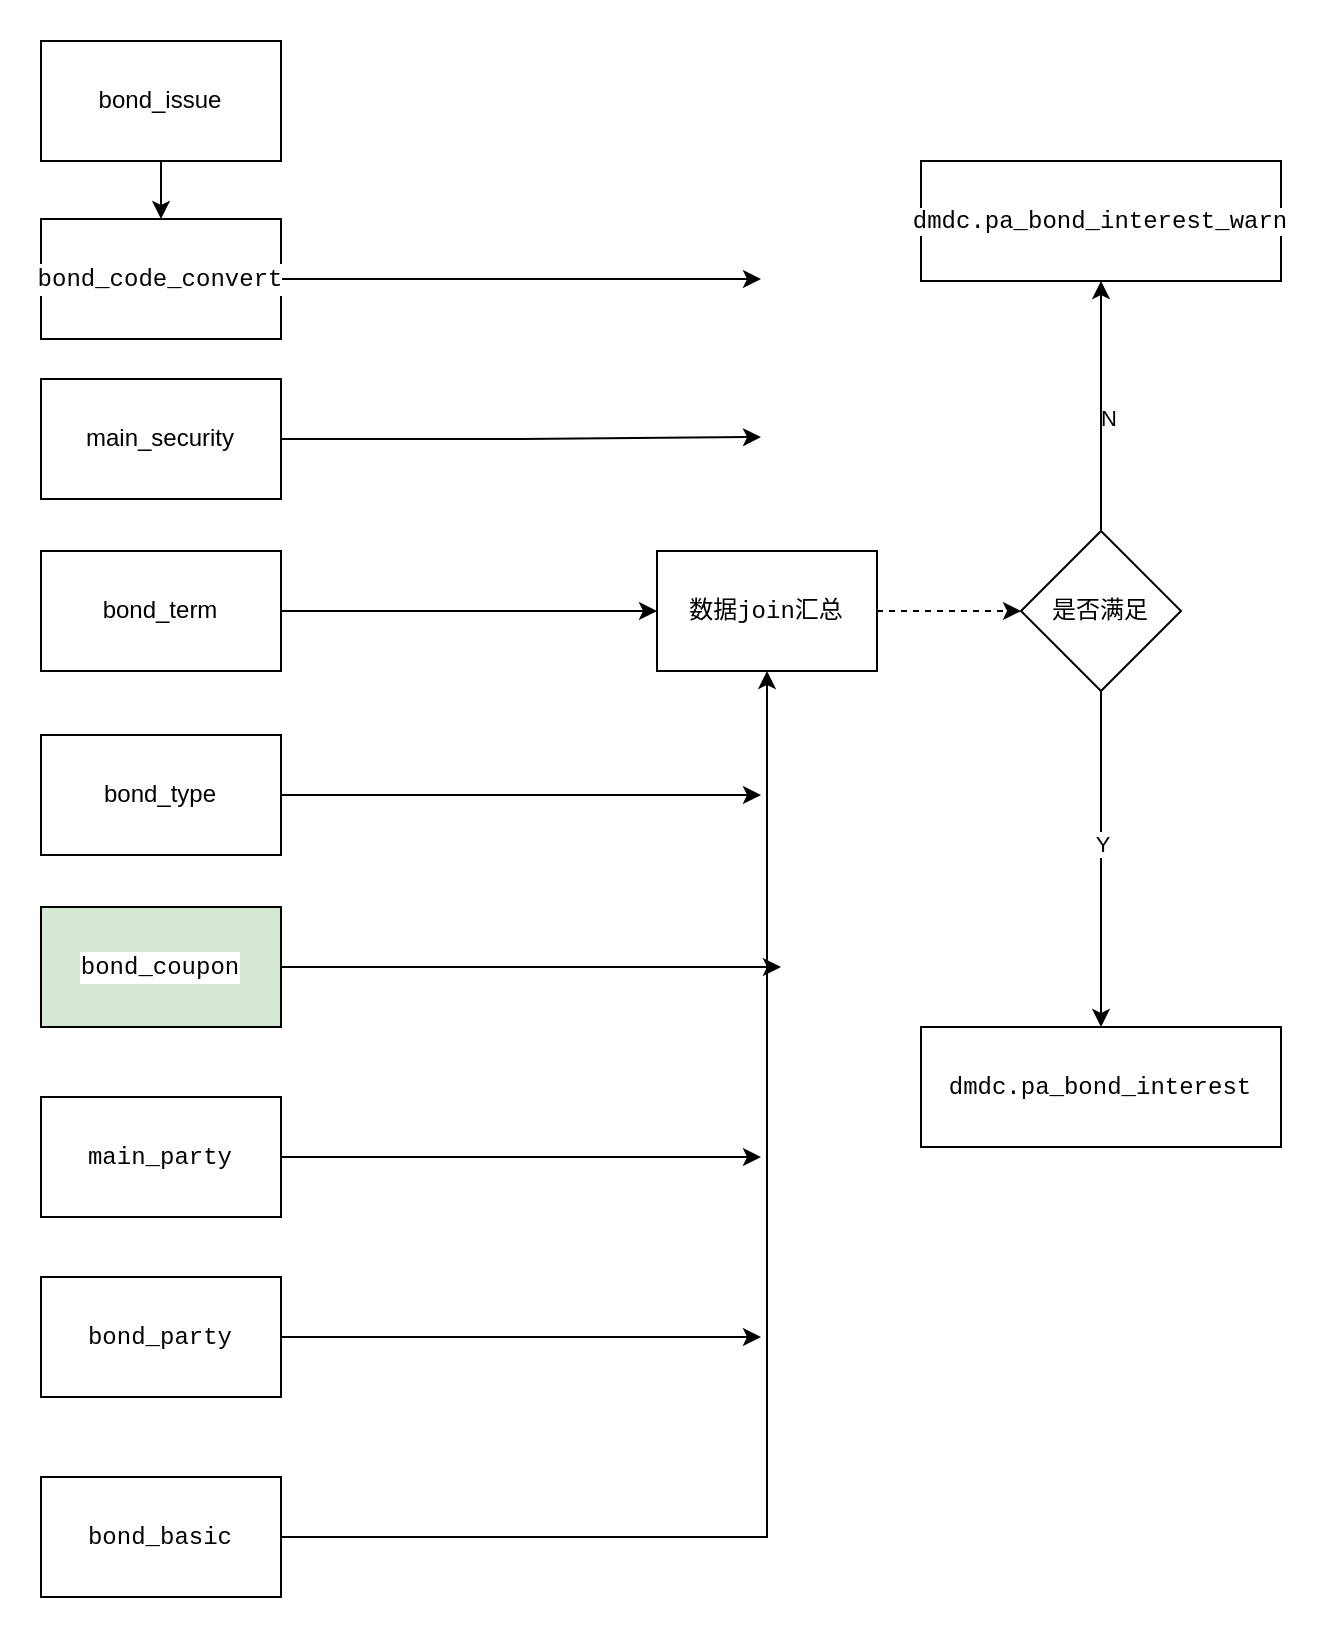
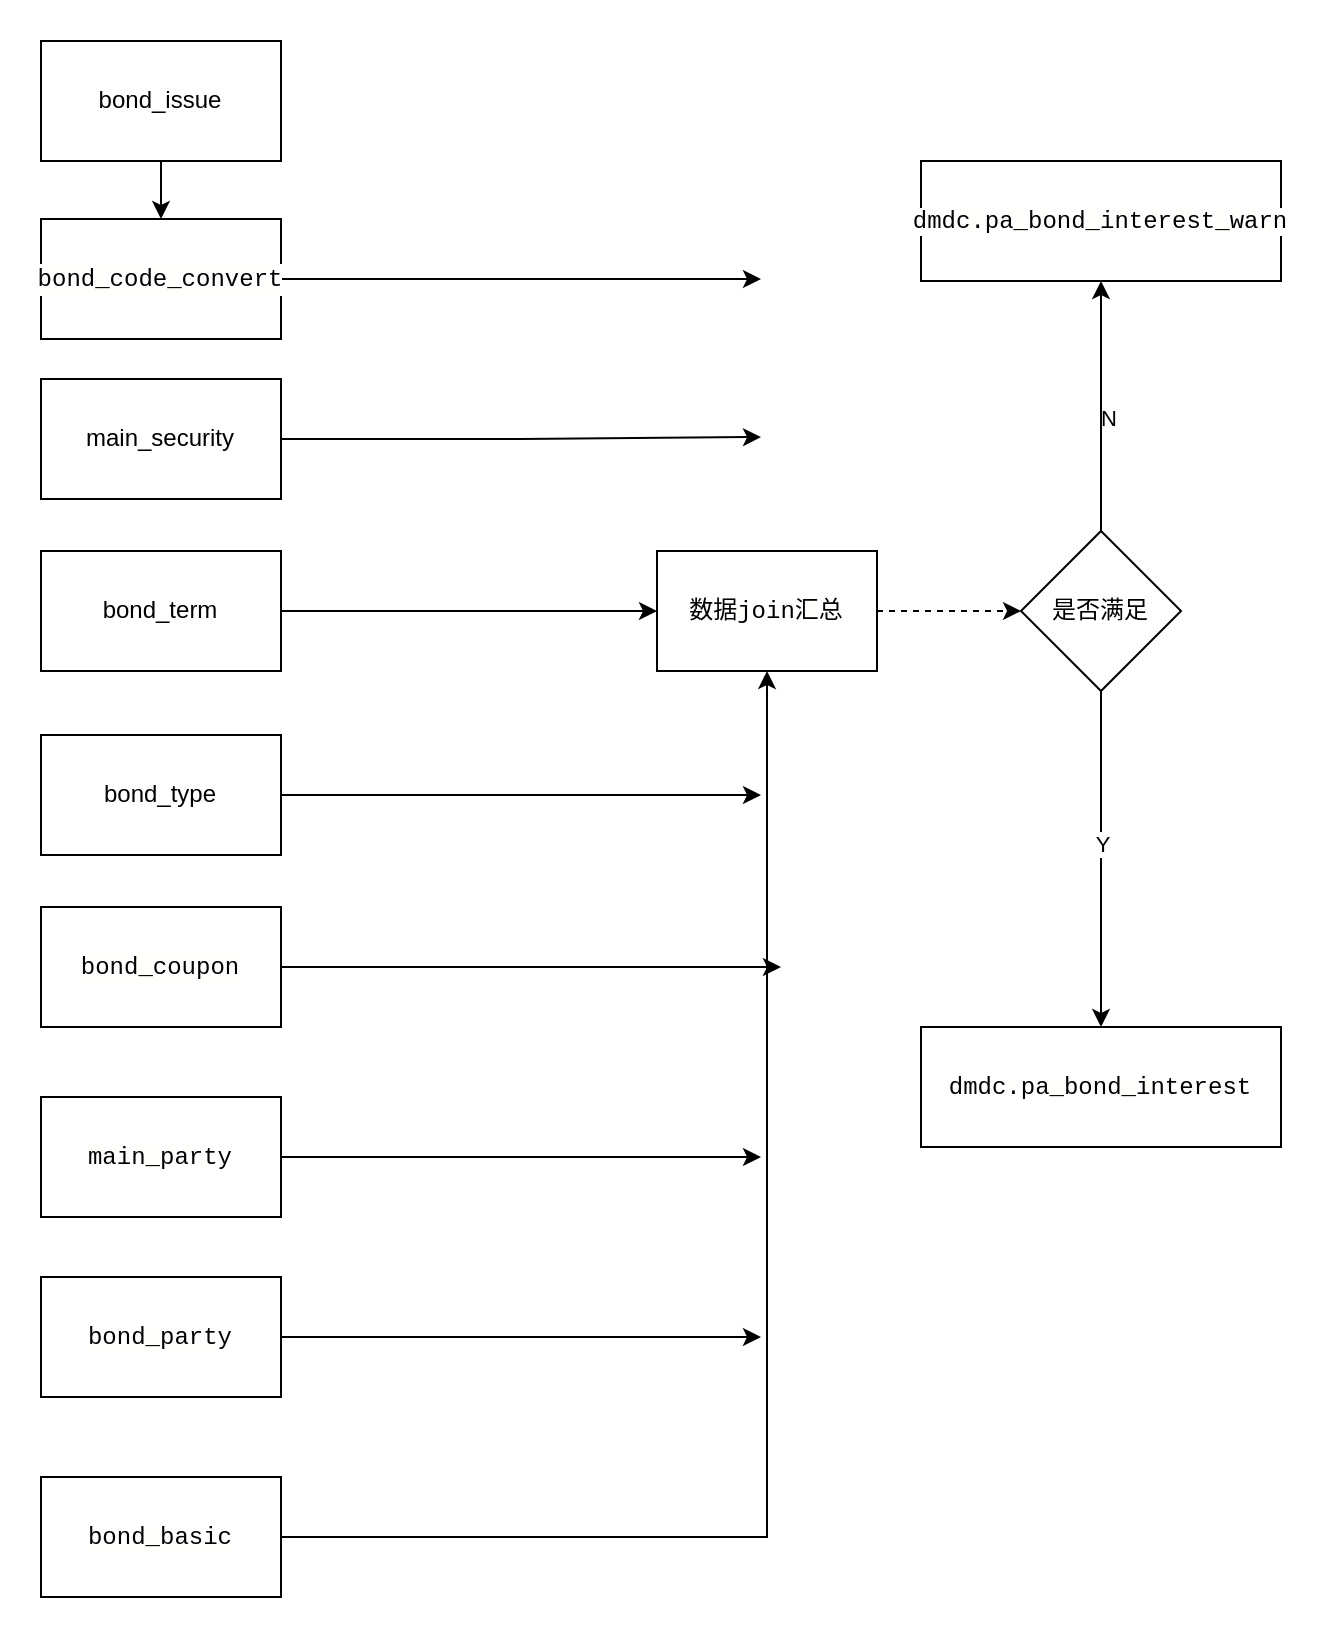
node "bond_coupon": fillcolor #d5e8d4 -> #ffffff
